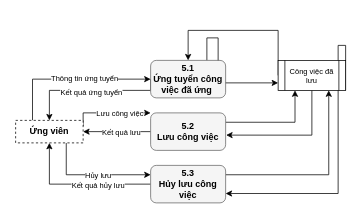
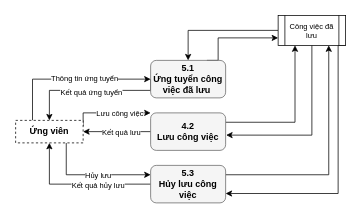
node "Công việc đã lưu": moved (312, 75) -> (312, 30)
node "5.1 Ứng tuyển công việc đã ứng": label "5.1 Ứng tuyển công việc đã ứng" -> "5.1 Ứng tuyển công việc đã lưu"
node "5.2 Lưu công việc": label "5.2 Lưu công việc" -> "4.2 Lưu công việc"
